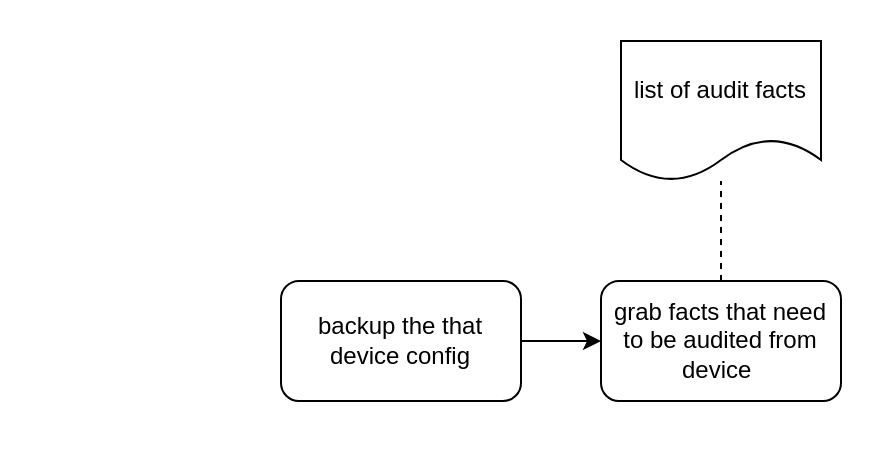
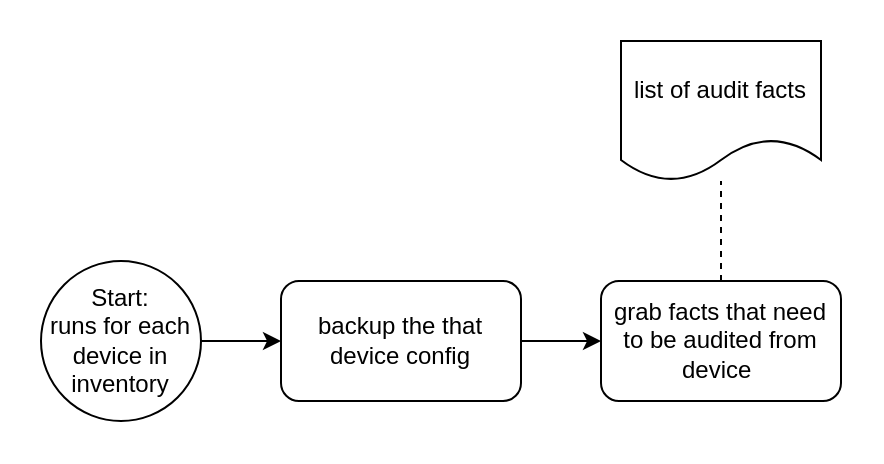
node "Start: runs for each device in inventory": added
edge "Start: runs for each device in inventory" -> "backup the that device config": added
